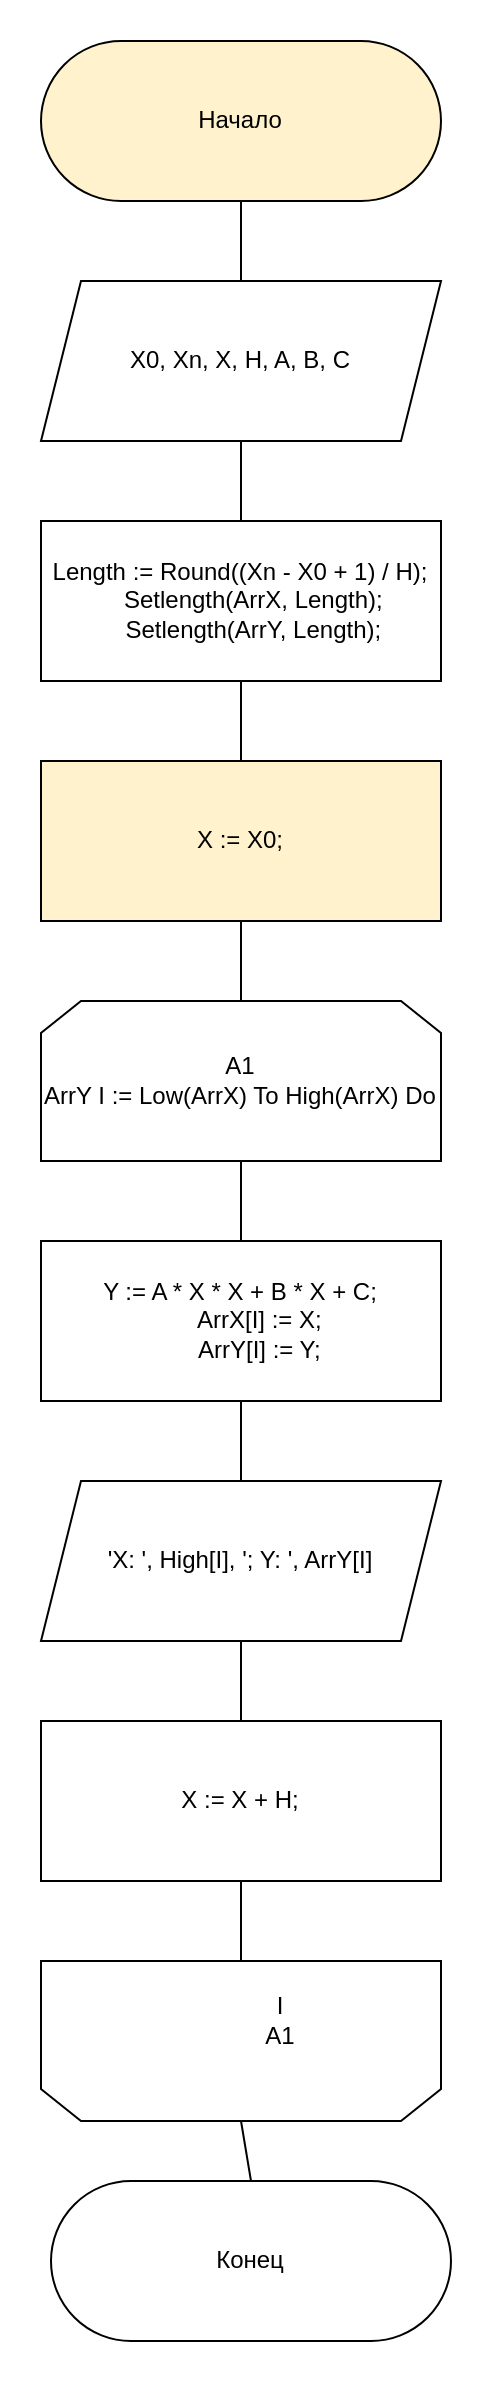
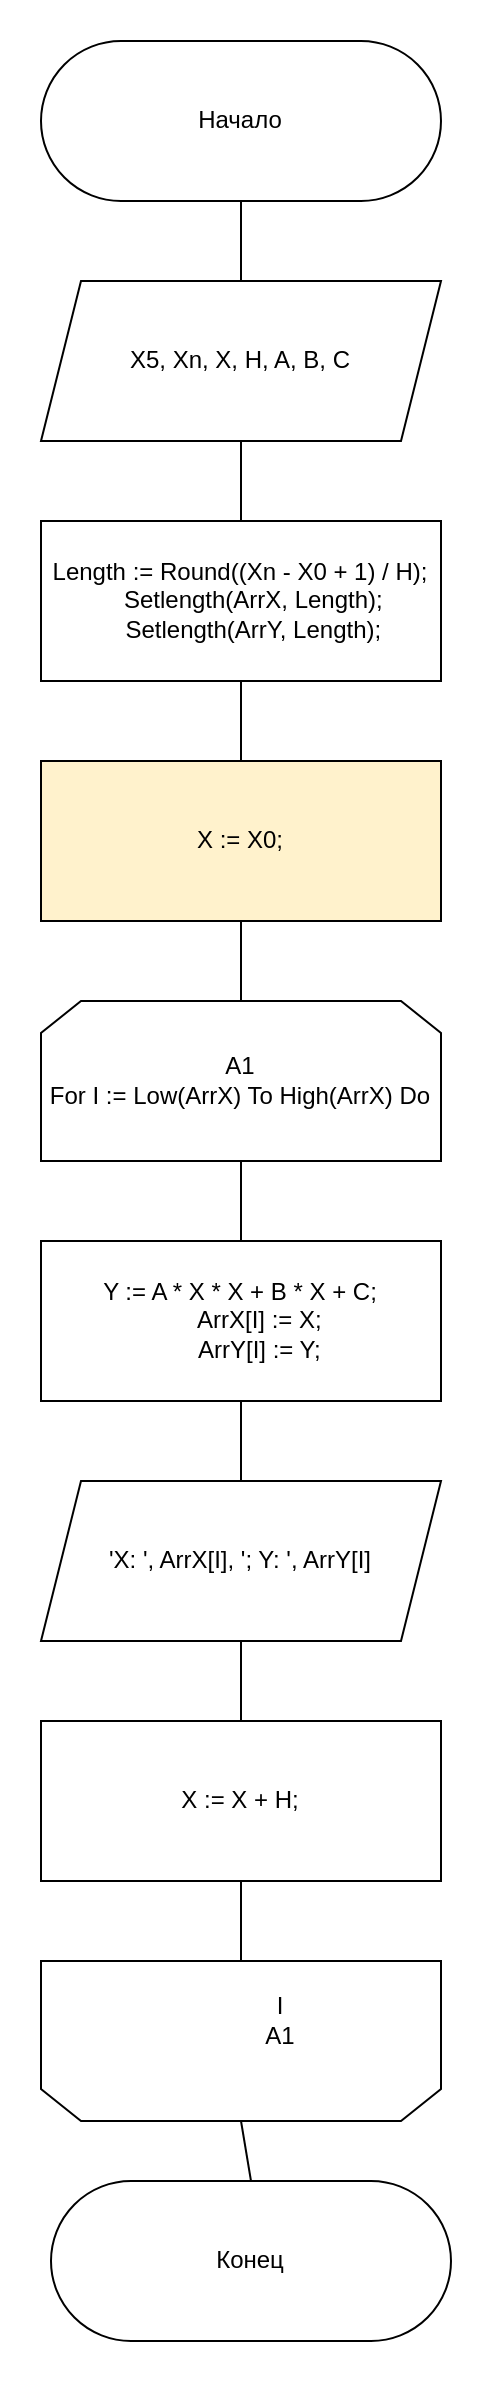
node "Начало": fillcolor #fff2cc -> #ffffff
node "X0, Xn, X, H, A, B, C": label "X0, Xn, X, H, A, B, C" -> "X5, Xn, X, H, A, B, C"
node "A1 ArrY I := Low(ArrX) To High(ArrX) Do": label "A1 ArrY I := Low(ArrX) To High(ArrX) Do" -> "A1 For I := Low(ArrX) To High(ArrX) Do"
node "'X: ', High[I], '; Y: ', ArrY[I]": label "'X: ', High[I], '; Y: ', ArrY[I]" -> "'X: ', ArrX[I], '; Y: ', ArrY[I]"
